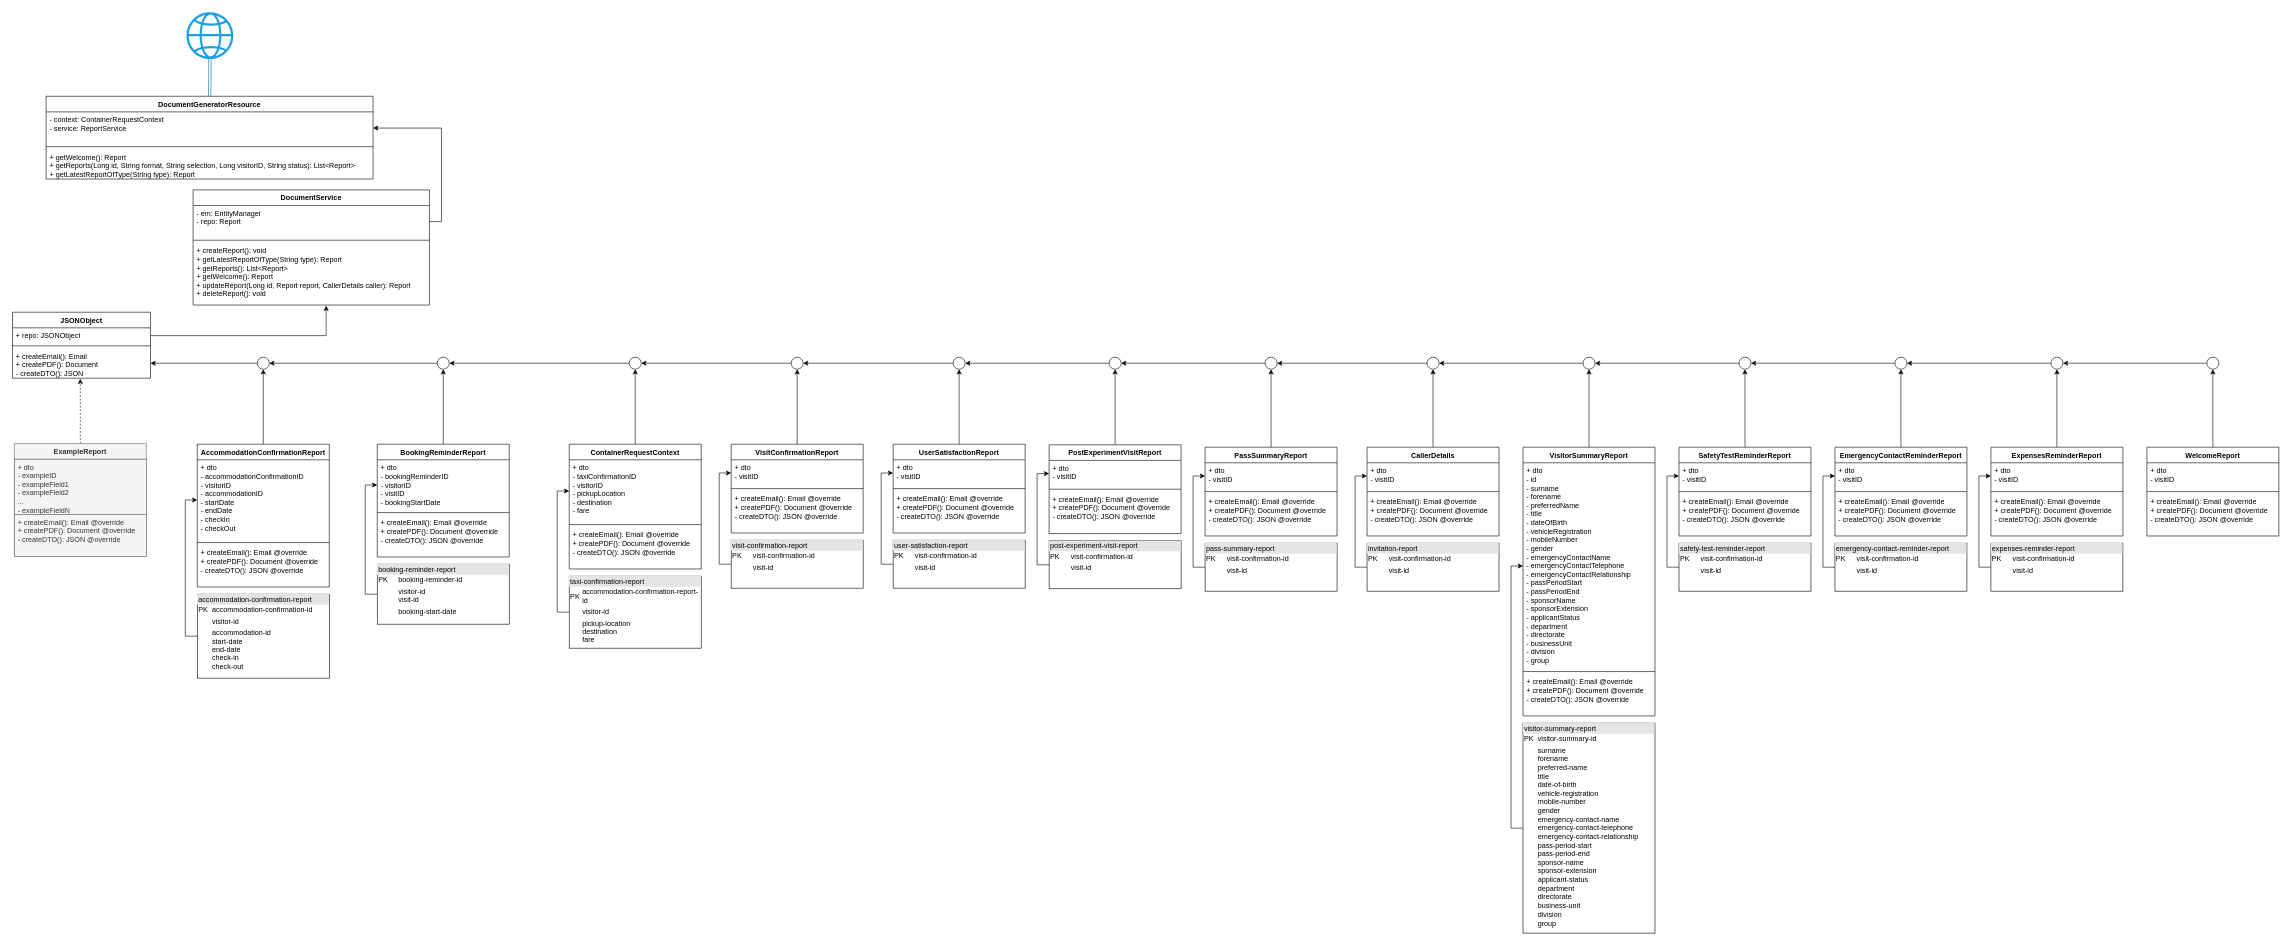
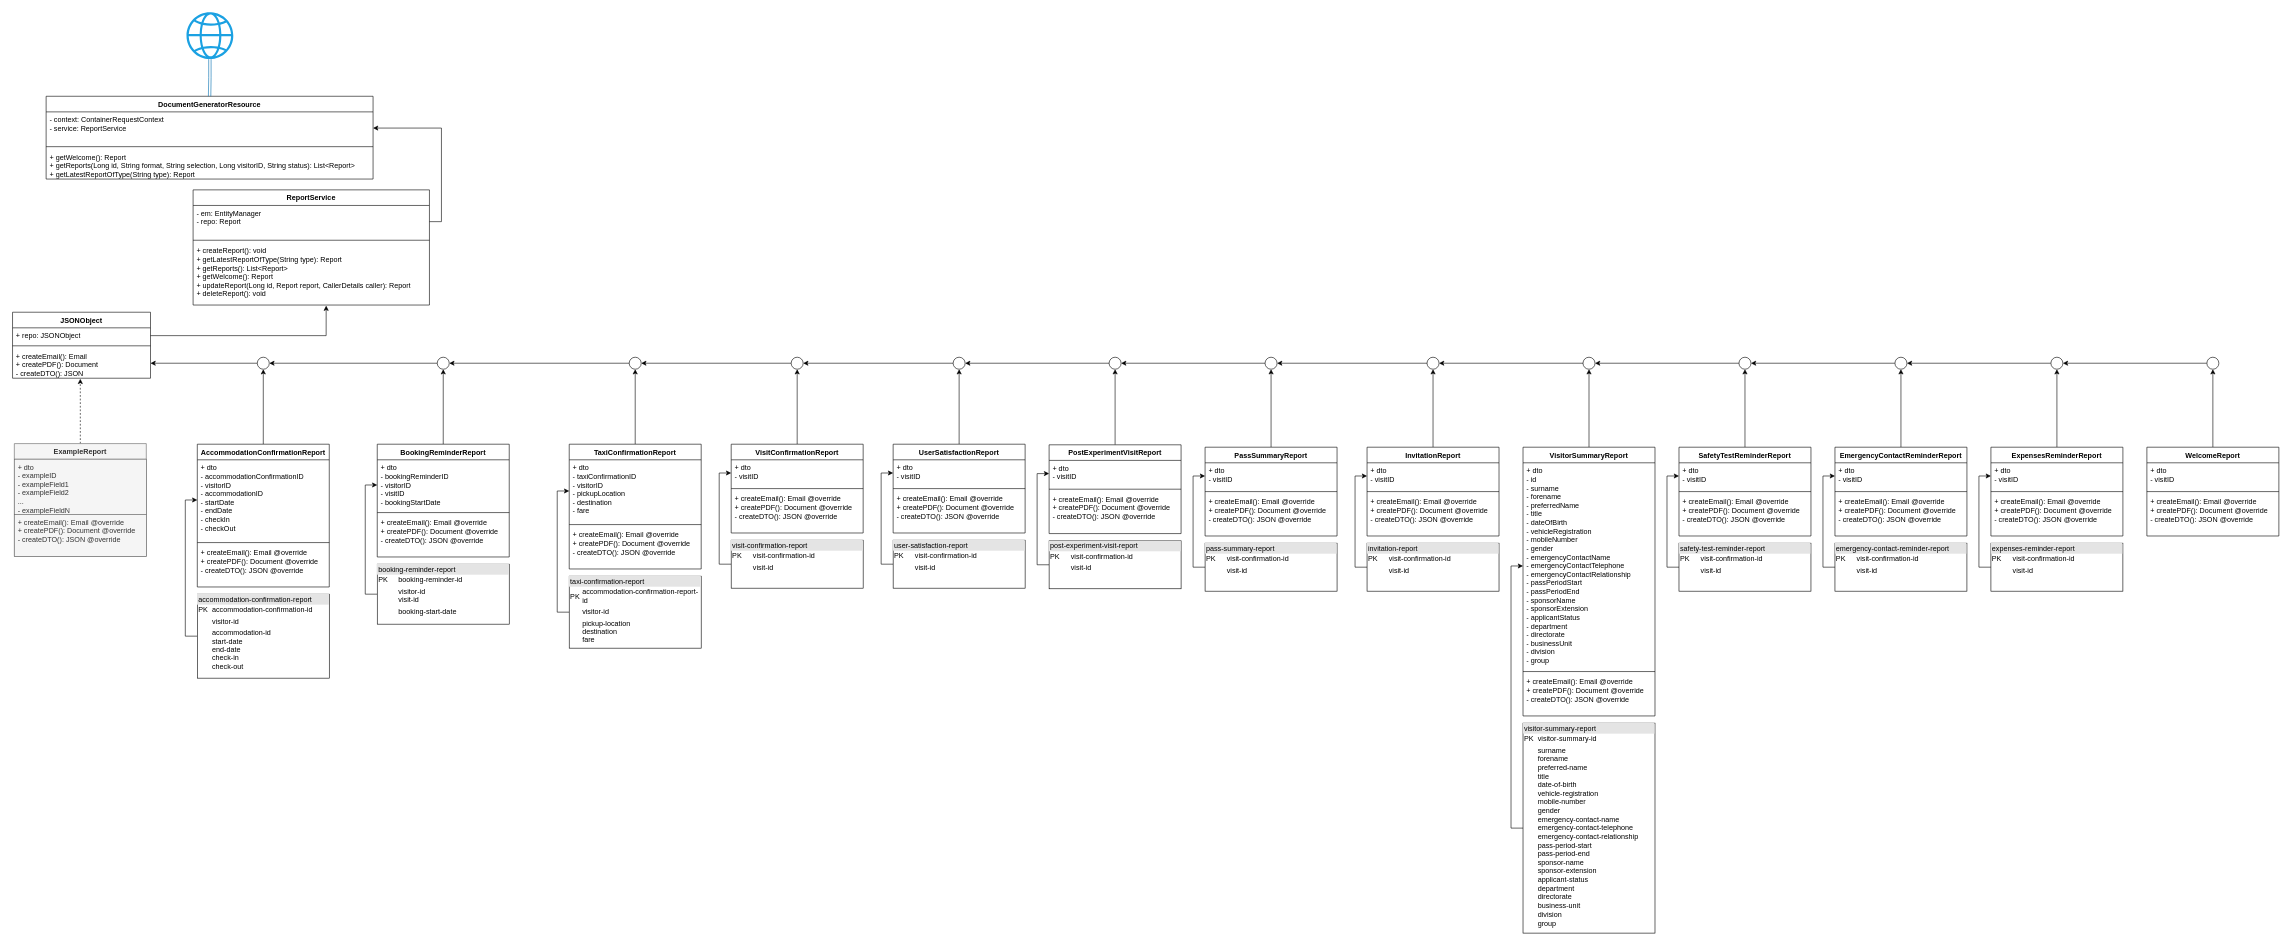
node "DocumentService": label "DocumentService" -> "ReportService"
node "ContainerRequestContext": label "ContainerRequestContext" -> "TaxiConfirmationReport"
node "CallerDetails": label "CallerDetails" -> "InvitationReport"
